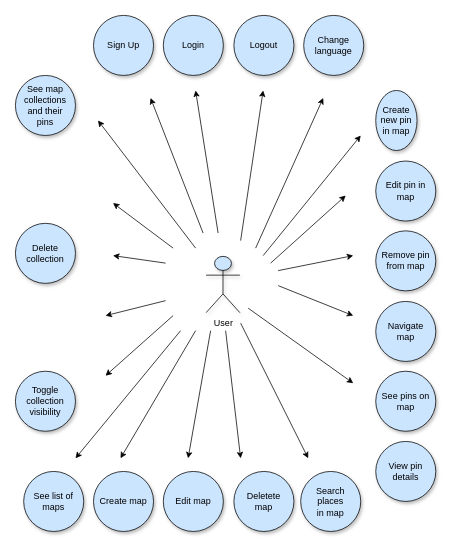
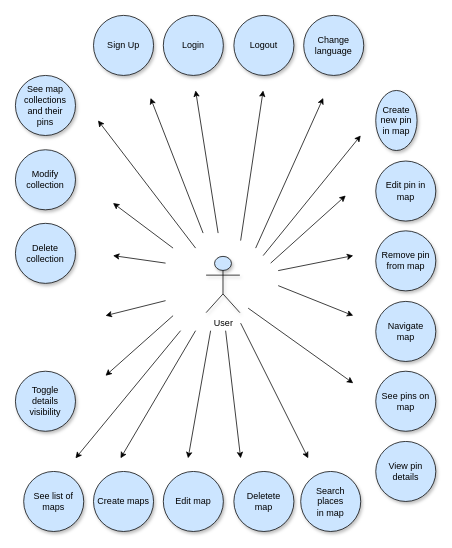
node "Modify collection": added
node "Toggle collection visibility": label "Toggle collection visibility" -> "Toggle details visibility"
node "Create map": label "Create map" -> "Create maps"
